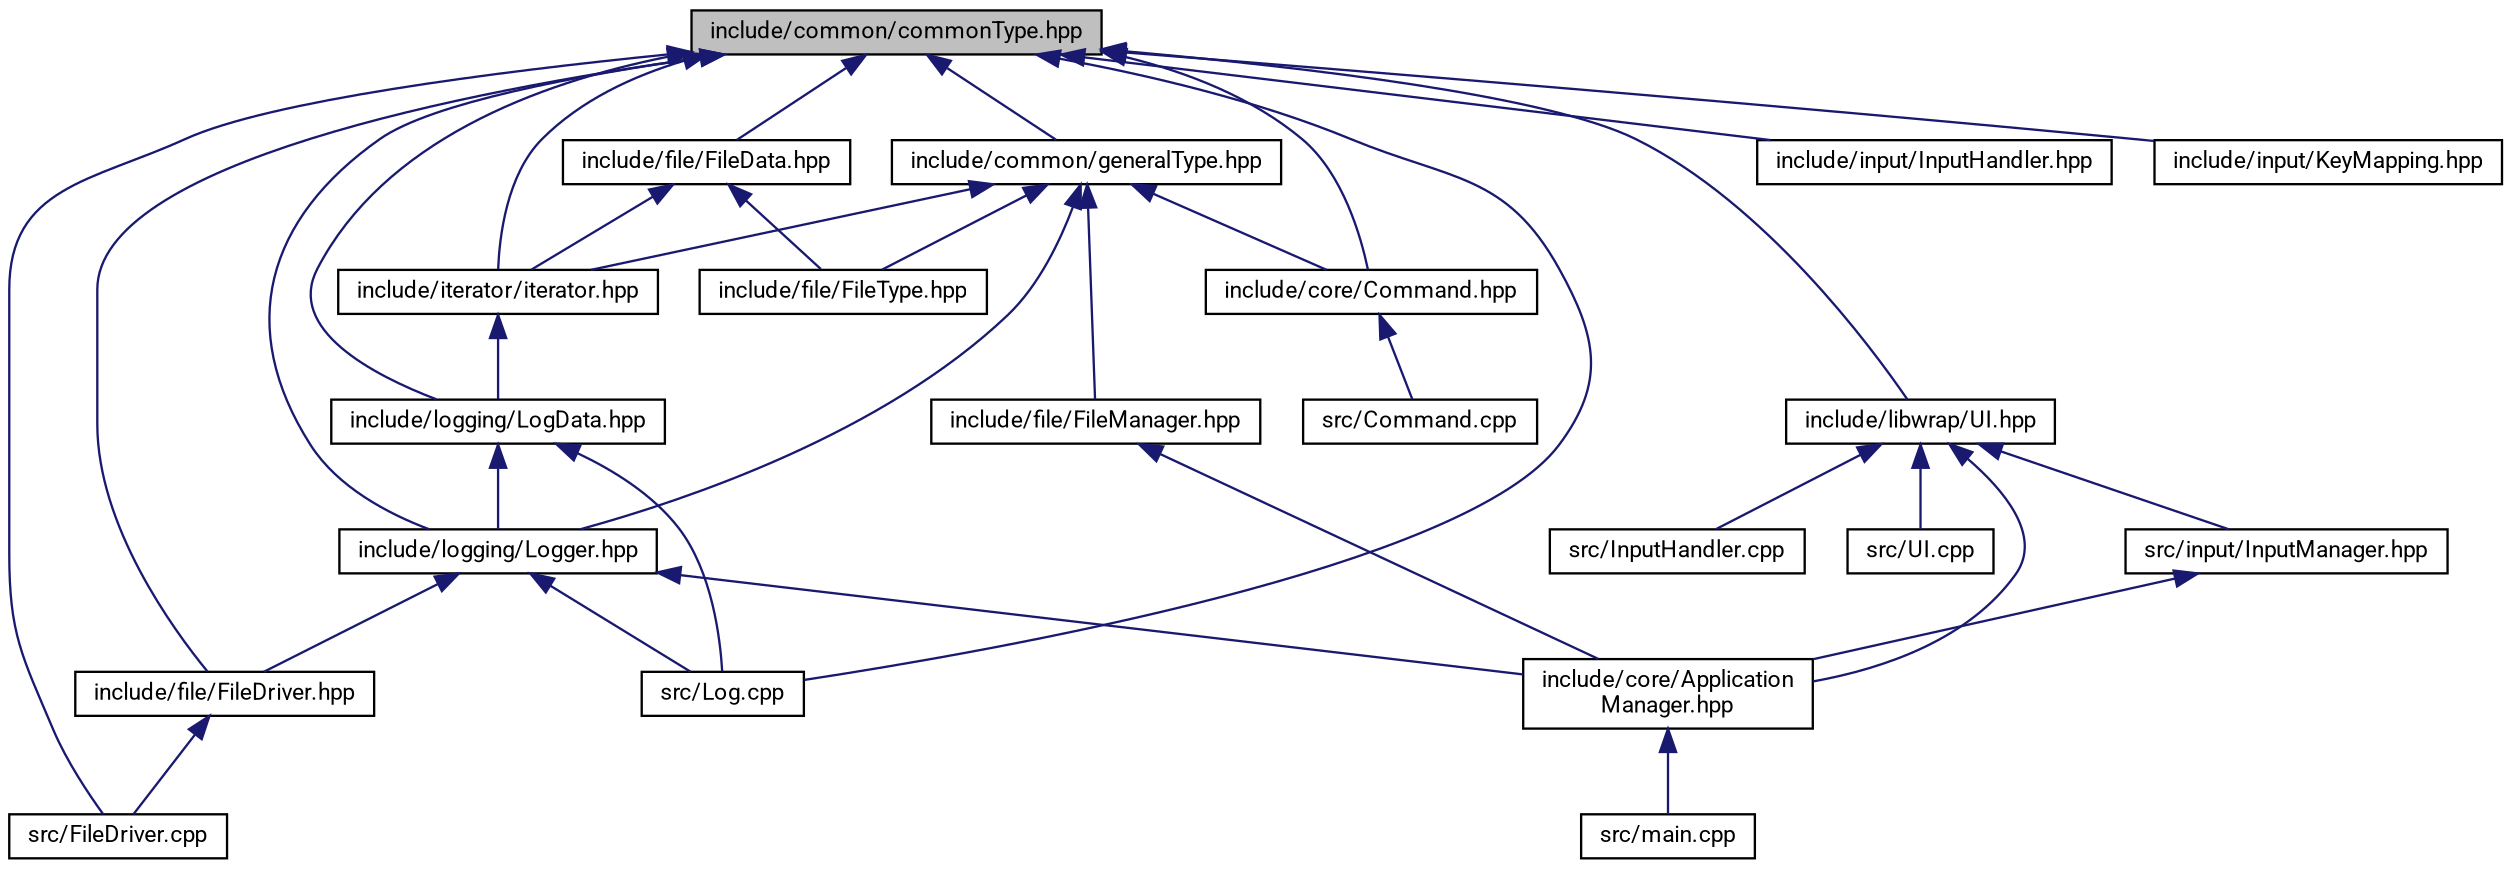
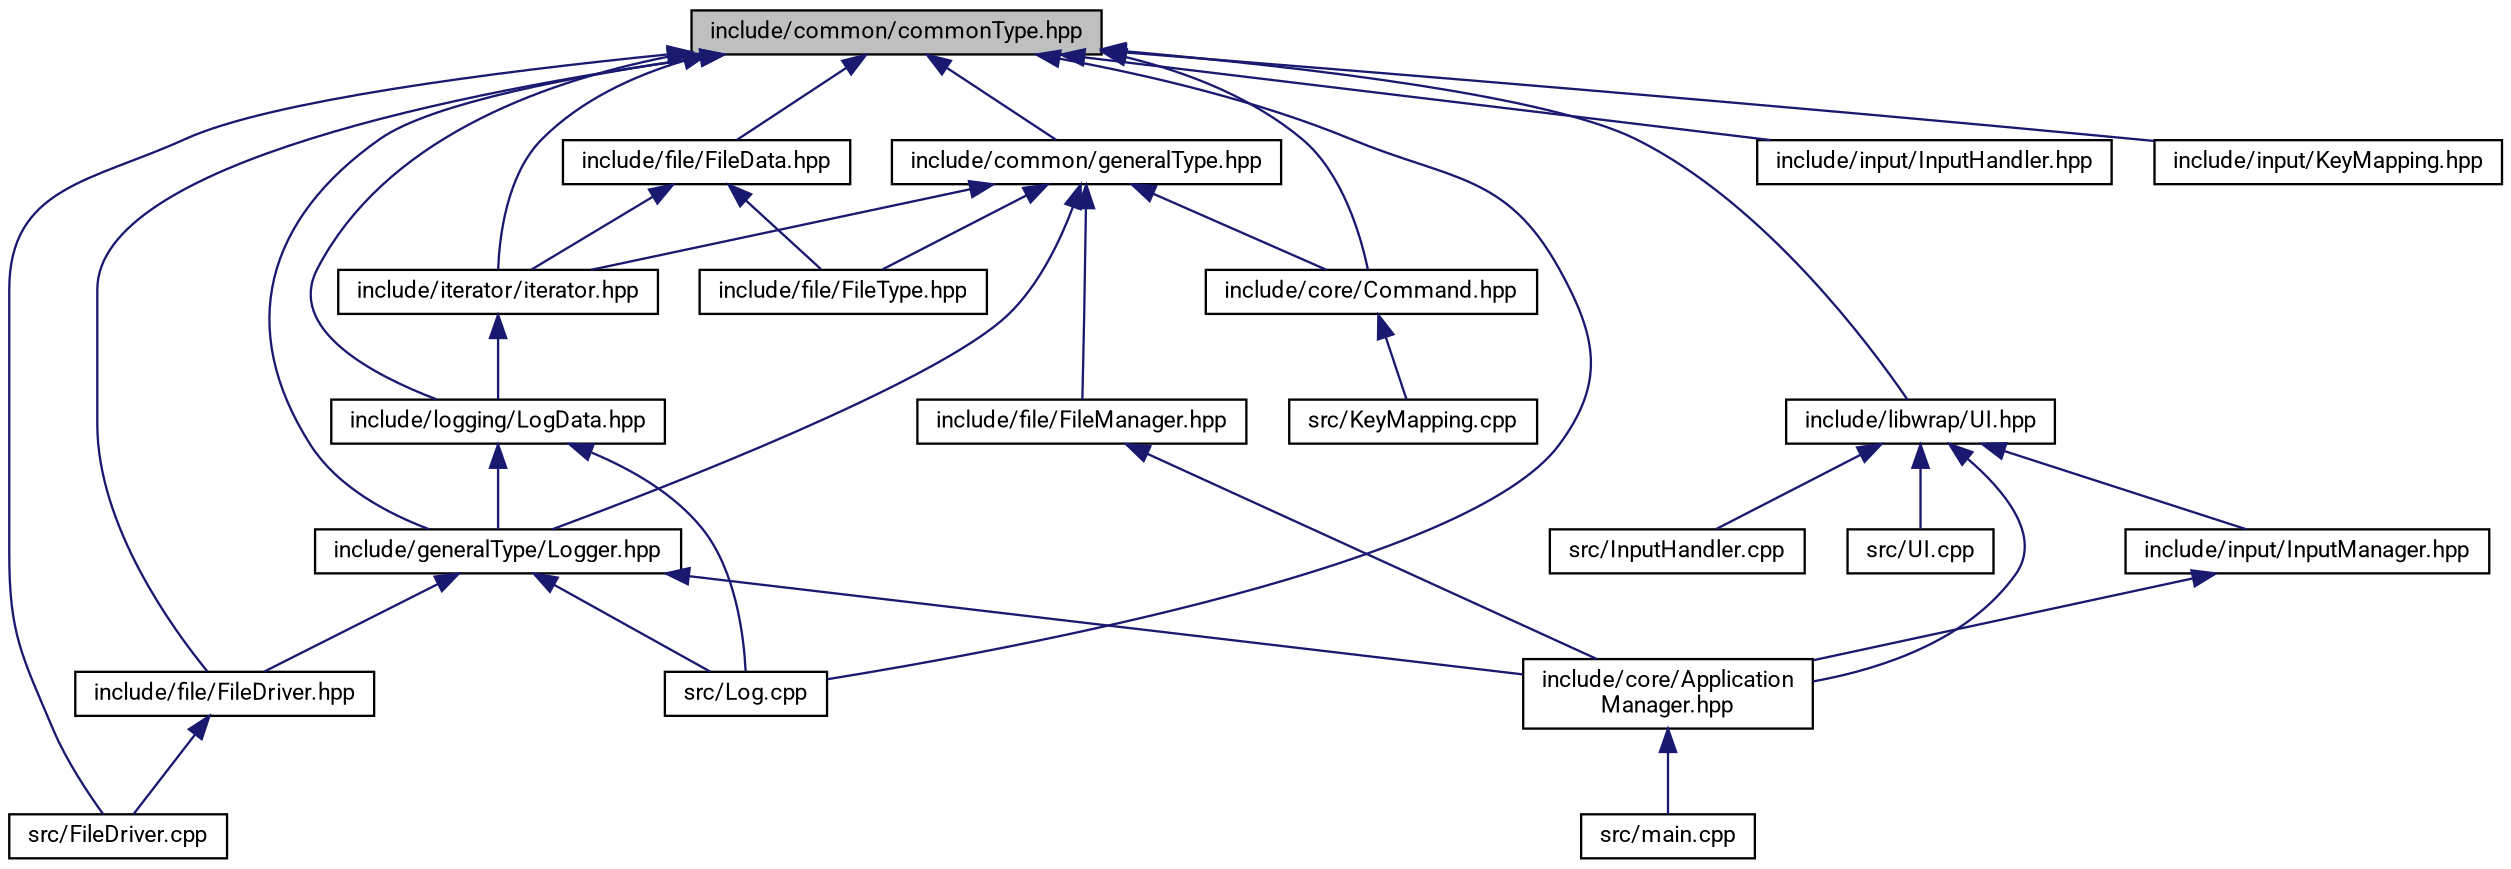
node "src/Command.cpp": label "src/Command.cpp" -> "src/KeyMapping.cpp"
node "include/logging/Logger.hpp": label "include/logging/Logger.hpp" -> "include/generalType/Logger.hpp"
node "src/input/InputManager.hpp": label "src/input/InputManager.hpp" -> "include/input/InputManager.hpp"
